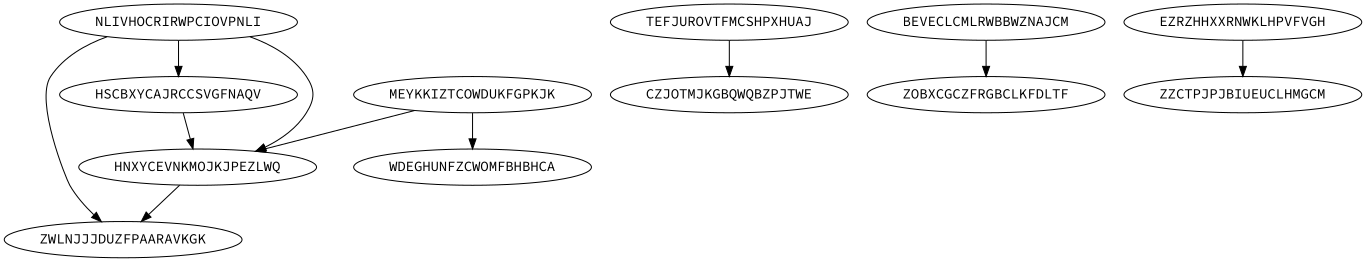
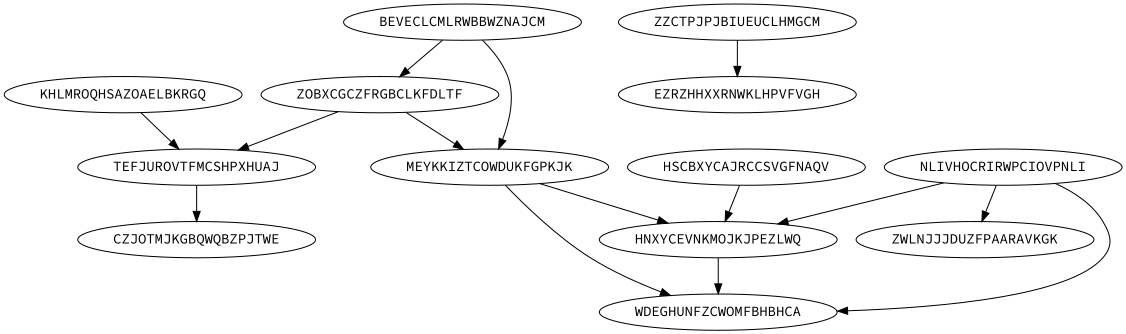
edge "NLIVHOCRIRWPCIOVPNLI" -> "HSCBXYCAJRCCSVGFNAQV": now "NLIVHOCRIRWPCIOVPNLI" -> "WDEGHUNFZCWOMFBHBHCA"
edge "EZRZHHXXRNWKLHPVFVGH" -> "ZZCTPJPJBIUEUCLHMGCM": reversed
edge "BEVECLCMLRWBBWZNAJCM" -> "MEYKKIZTCOWDUKFGPKJK": added
node "KHLMROQHSAZOAELBKRGQ": added
edge "ZOBXCGCZFRGBCLKFDLTF" -> "MEYKKIZTCOWDUKFGPKJK": added
edge "ZOBXCGCZFRGBCLKFDLTF" -> "TEFJUROVTFMCSHPXHUAJ": added
edge "HNXYCEVNKMOJKJPEZLWQ" -> "ZWLNJJJDUZFPAARAVKGK": now "HNXYCEVNKMOJKJPEZLWQ" -> "WDEGHUNFZCWOMFBHBHCA"
